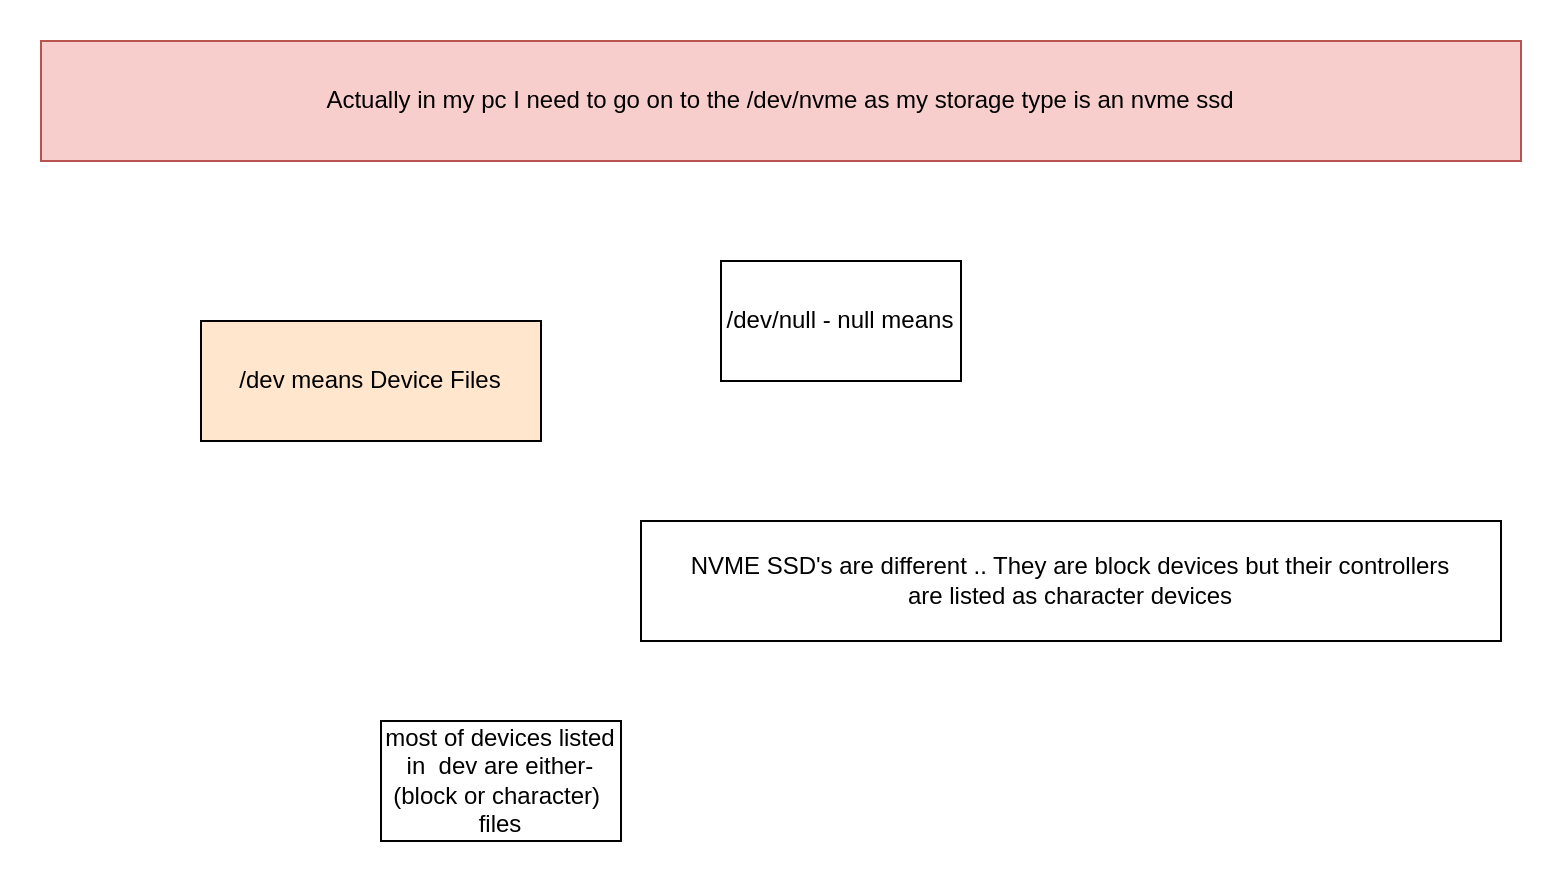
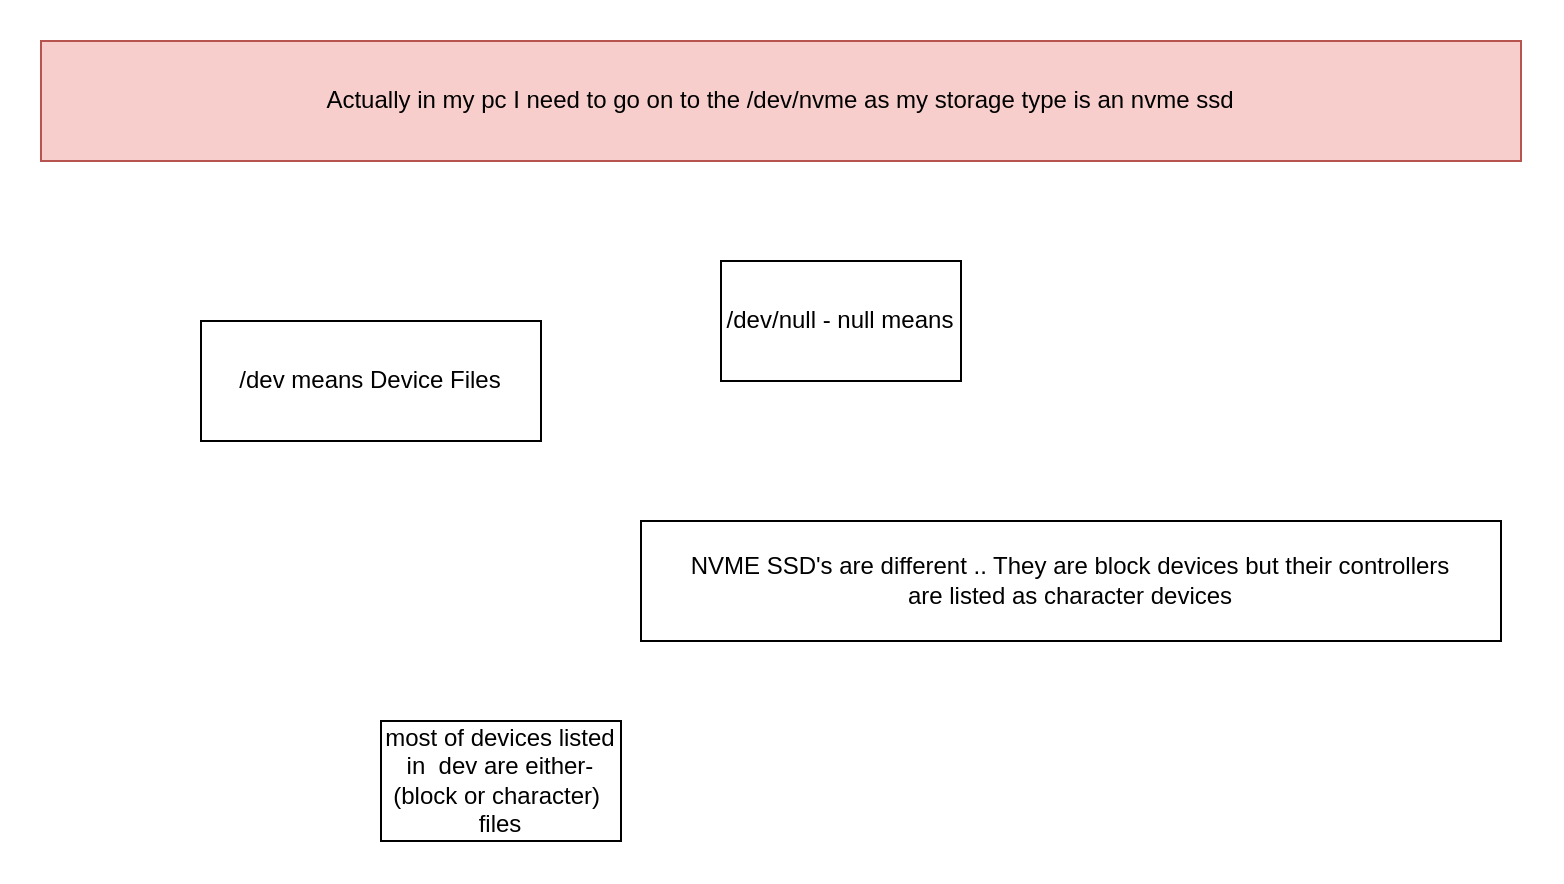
node "/dev means Device Files": fillcolor #ffe6cc -> #ffffff
